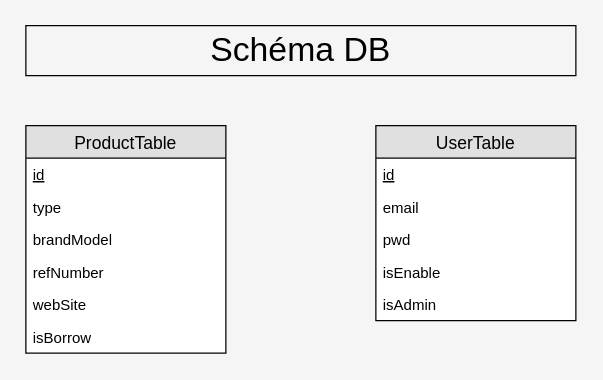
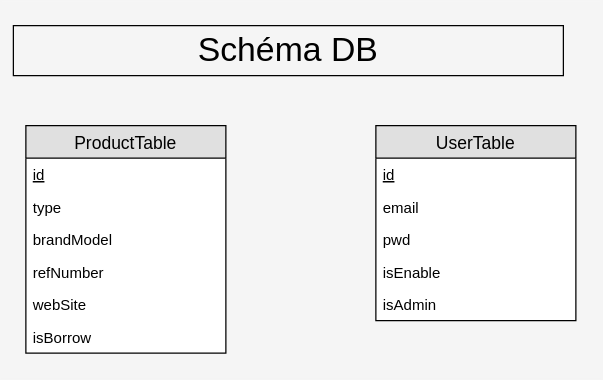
node "Schéma DB": moved (301, 51) -> (288, 51)
